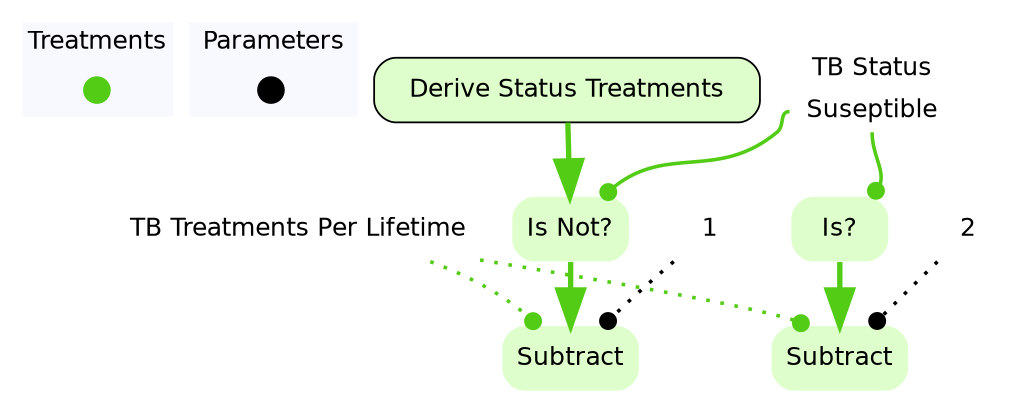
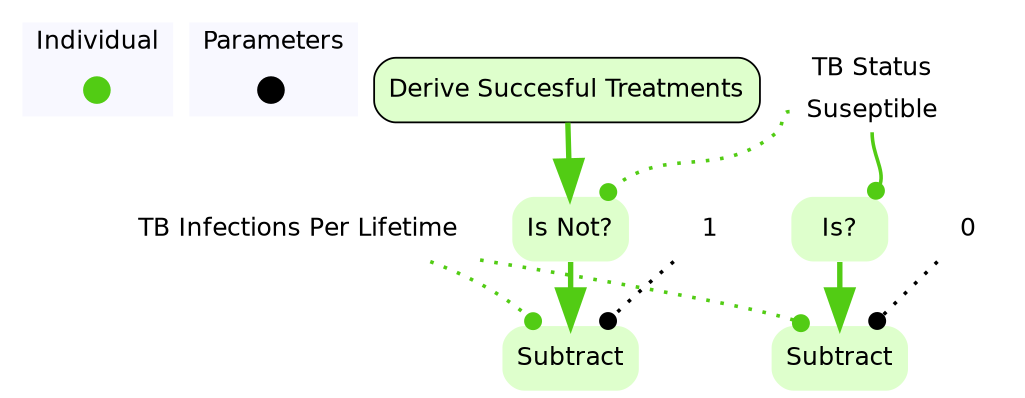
cluster "Treatments": label "Treatments" -> "Individual"
node "Derive Status Treatments": label "Derive Status Treatments" -> "Derive Succesful Treatments"
edge "TB Status" -> "Is Not?": style solid -> dotted
node "TB Treatments Per Lifetime": label "TB Treatments Per Lifetime" -> "TB Infections Per Lifetime"
node "2": label "2" -> "0"
